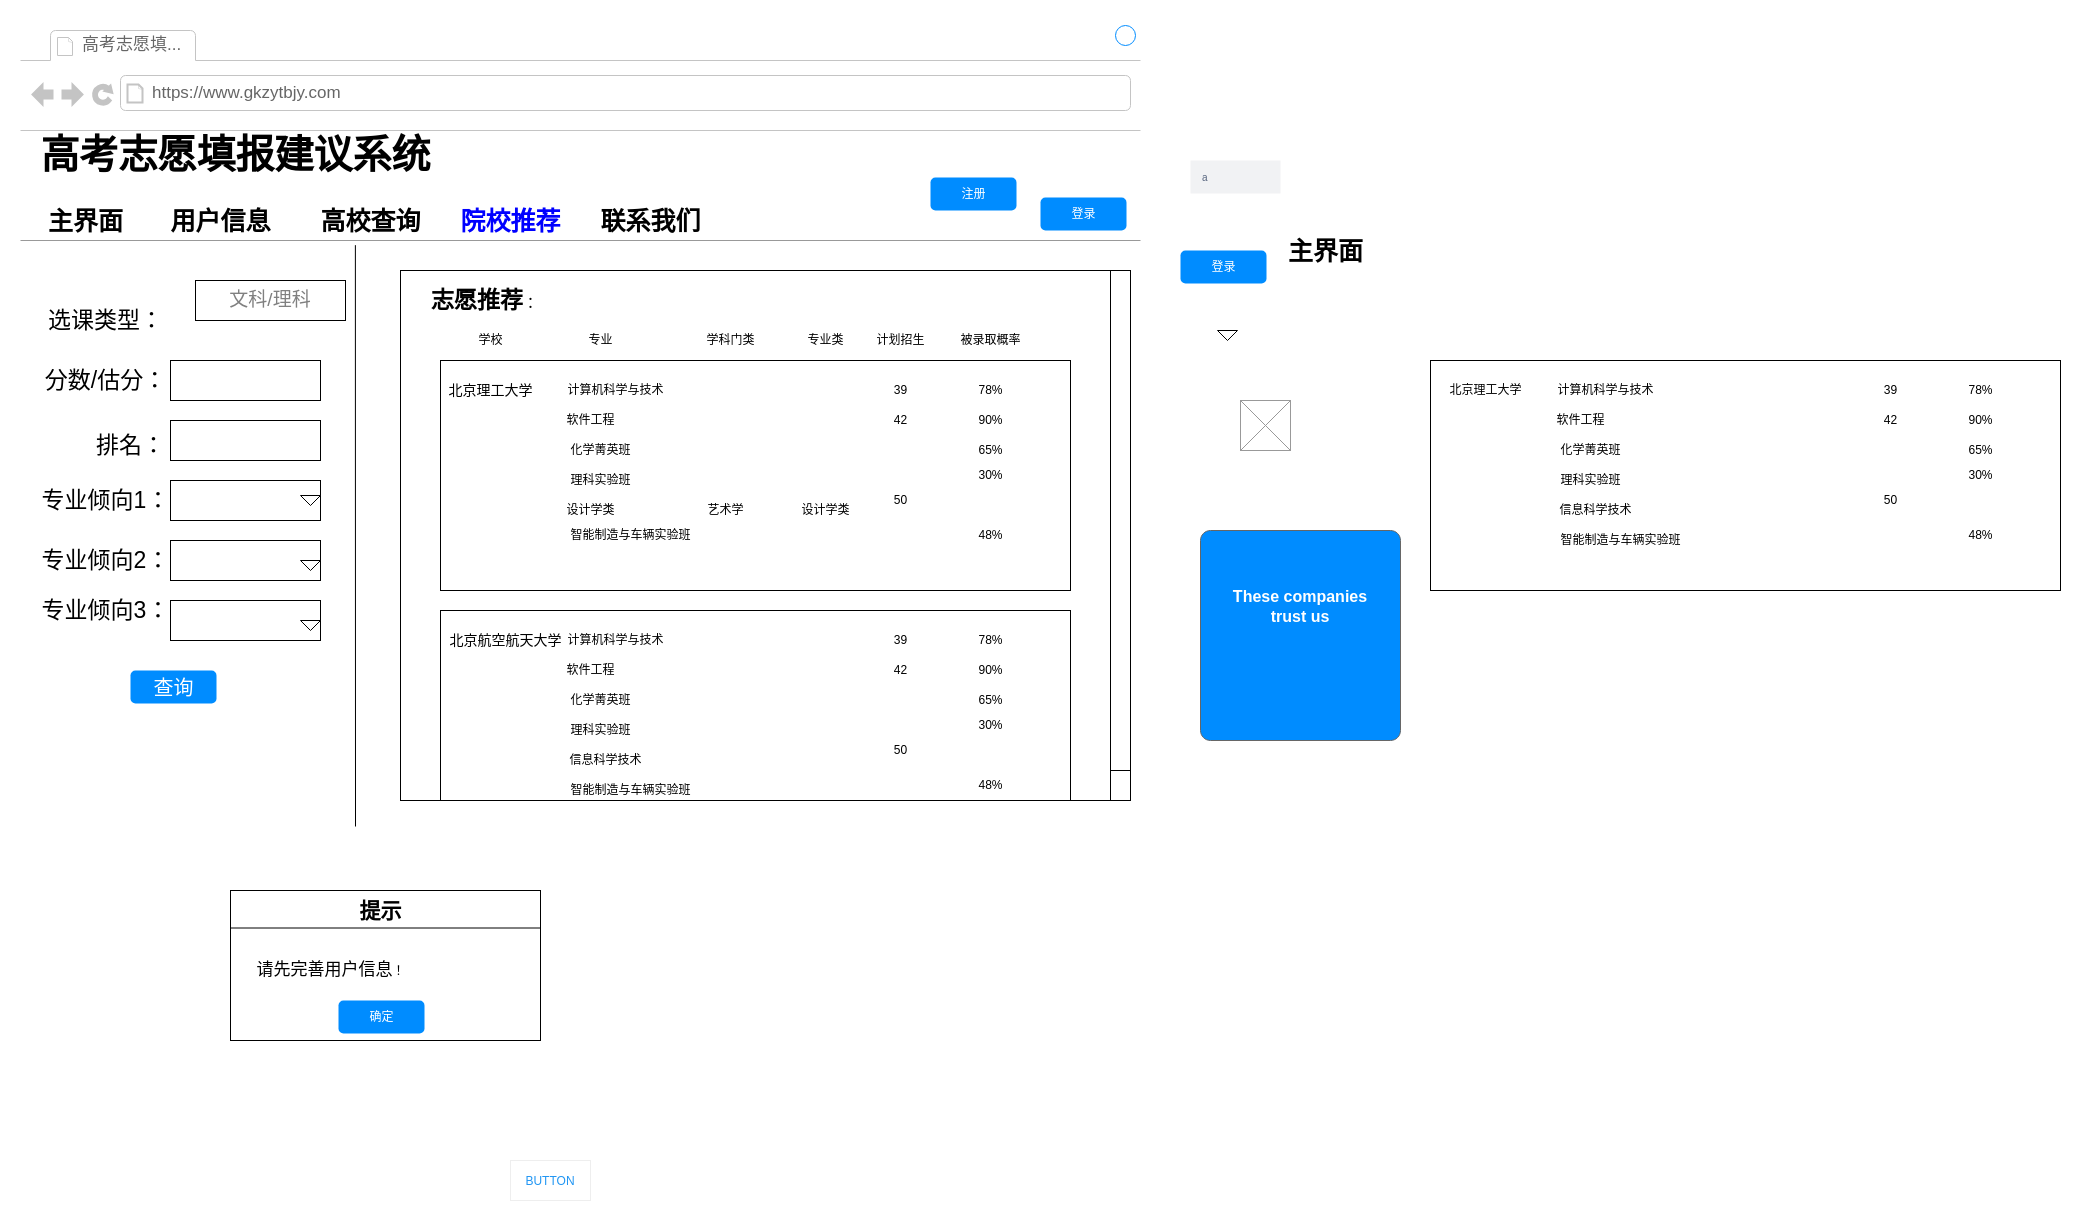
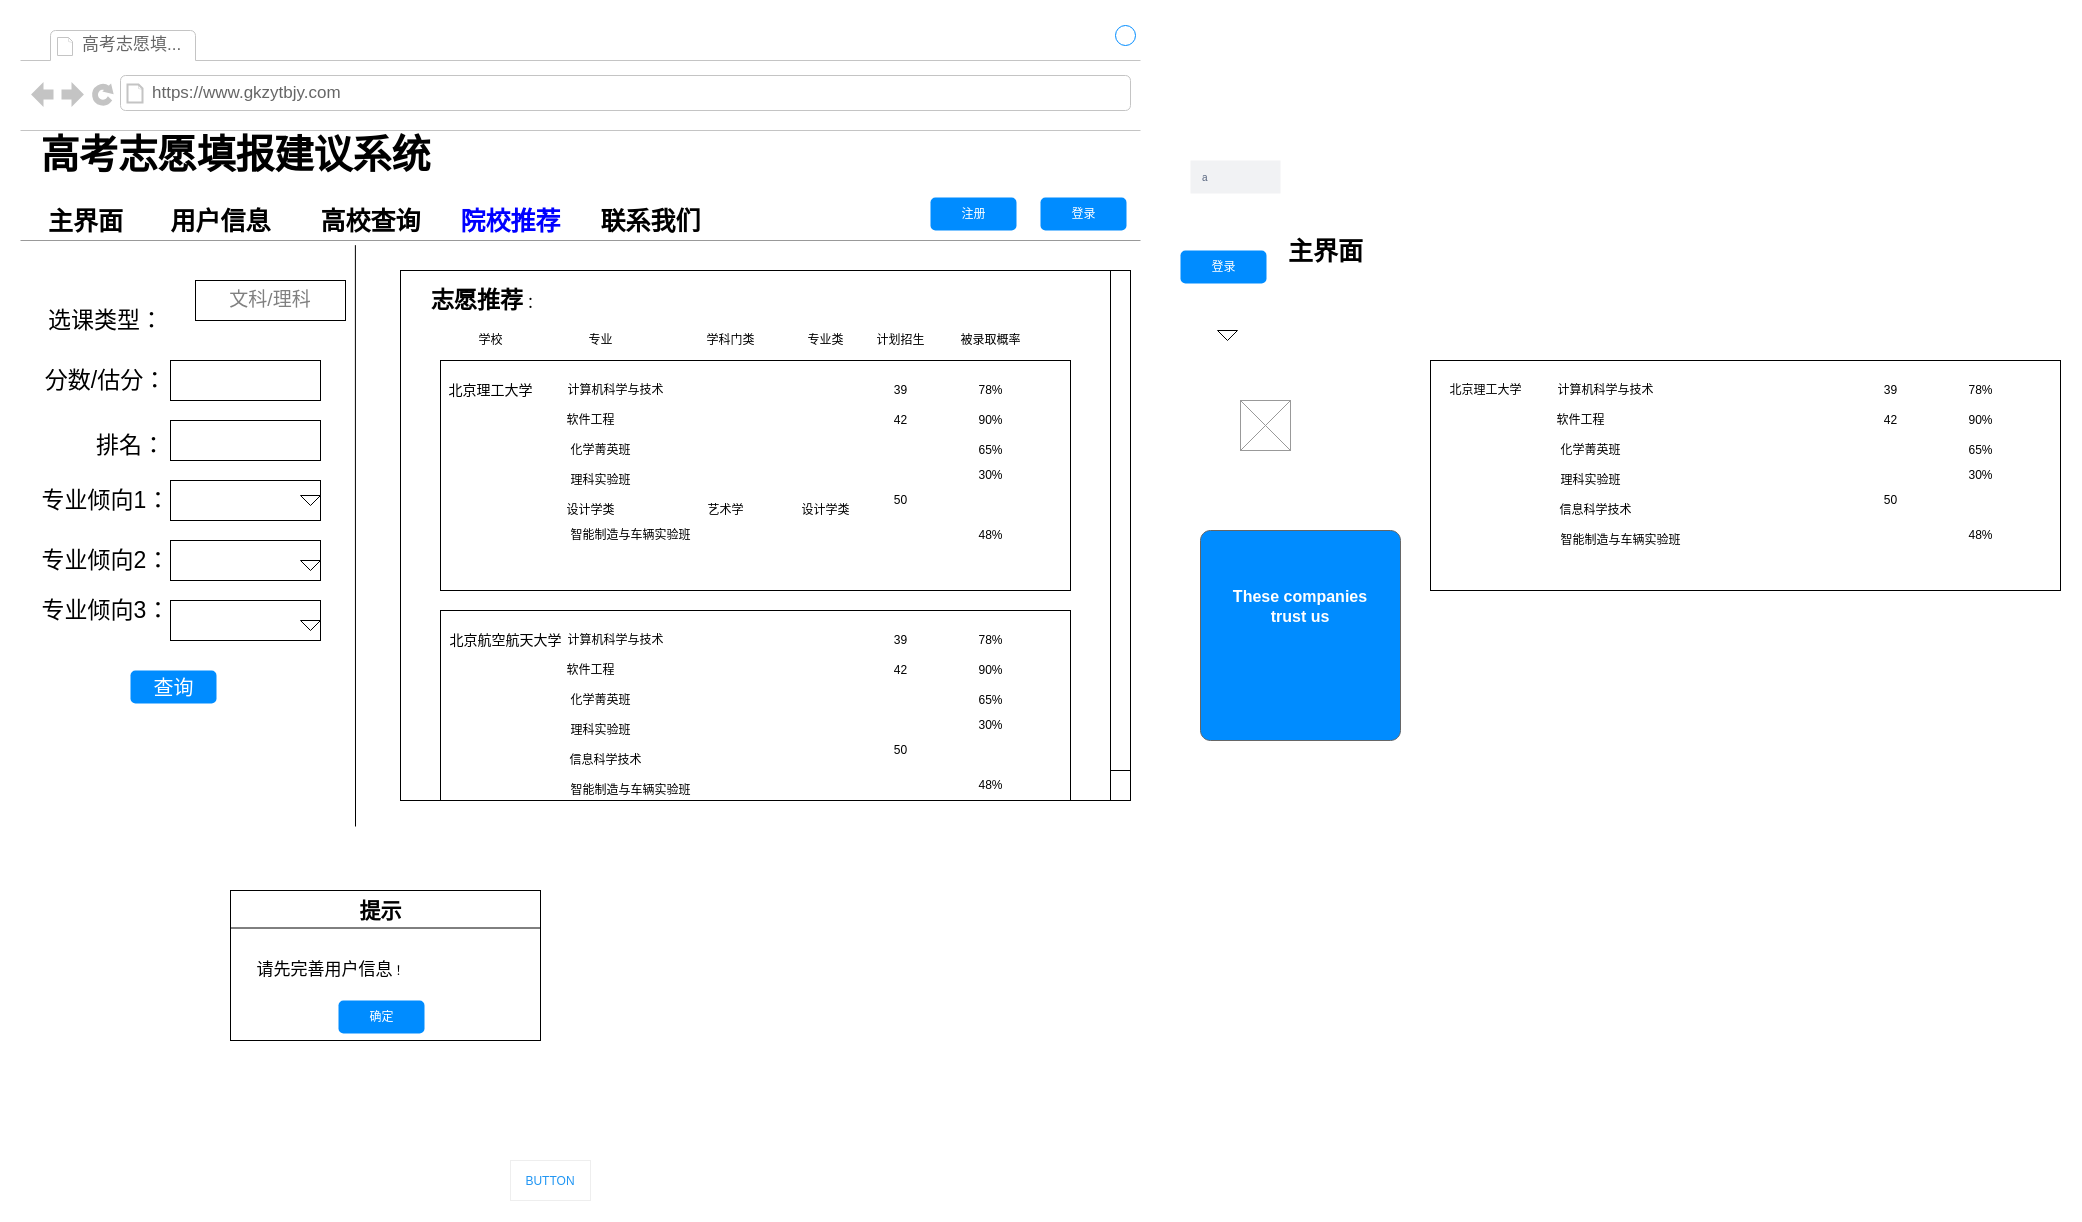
node "注册": moved (974, 194) -> (974, 214)
